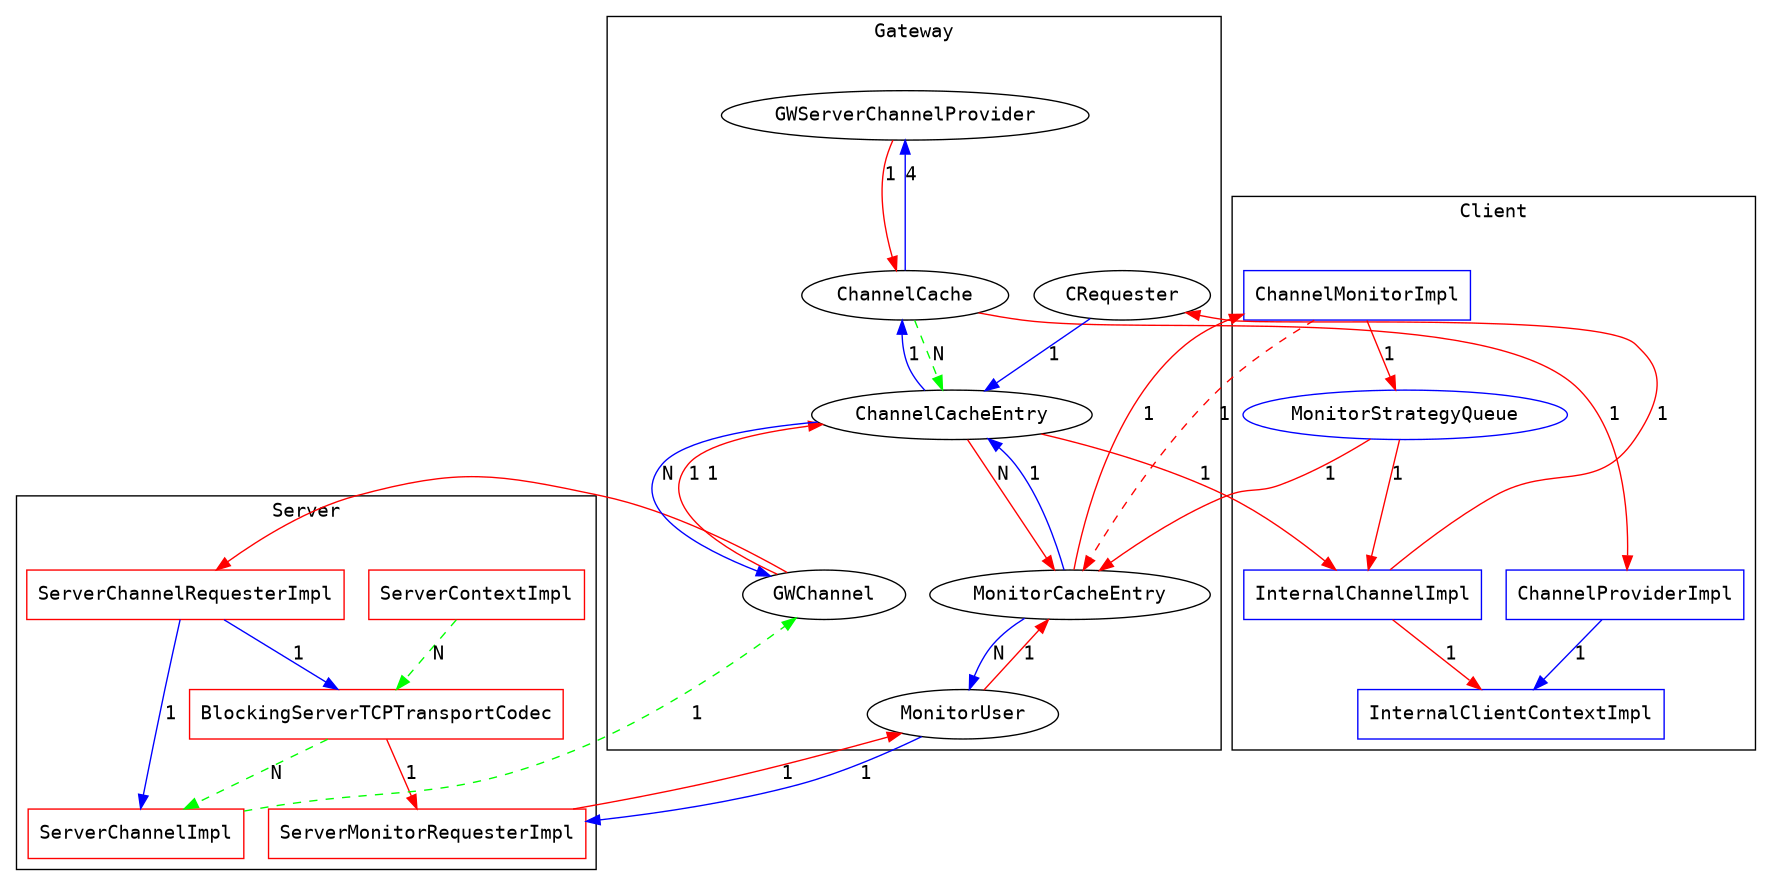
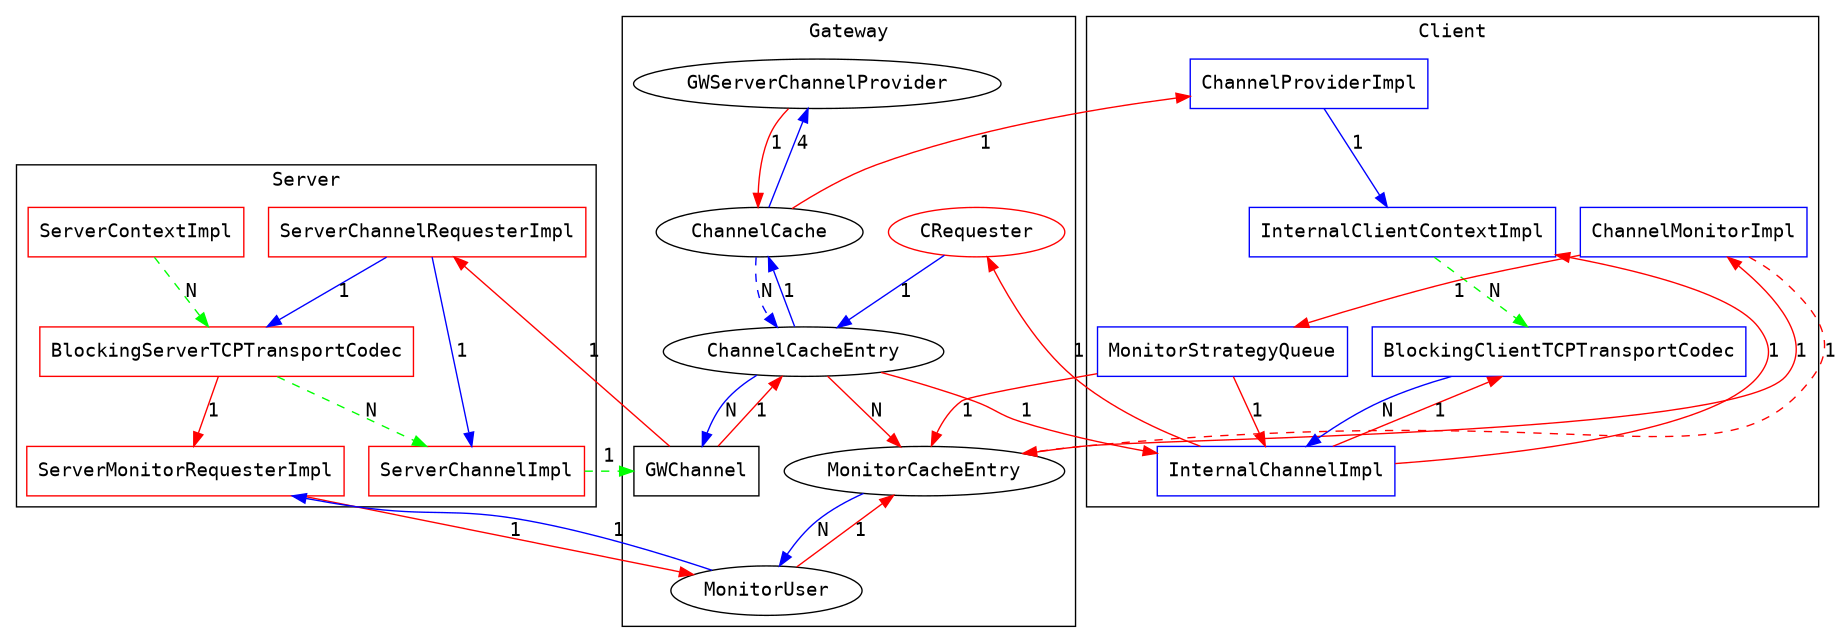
node "CRequester": color black -> red
edge "ChannelCache" -> "ChannelCacheEntry": color green -> blue
node "BlockingClientTCPTransportCodec": added
node "MonitorStrategyQueue": shape ellipse -> box
edge "MonitorCacheEntry" -> "ChannelCacheEntry": removed, label "1"
node "GWChannel": shape ellipse -> box
